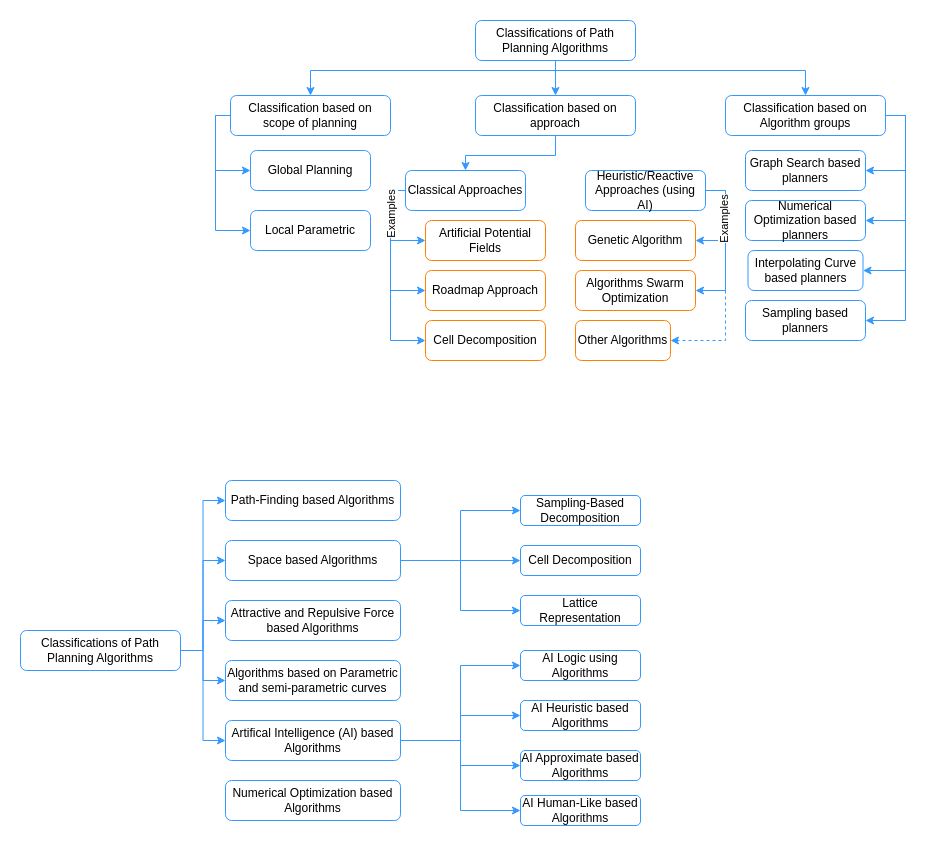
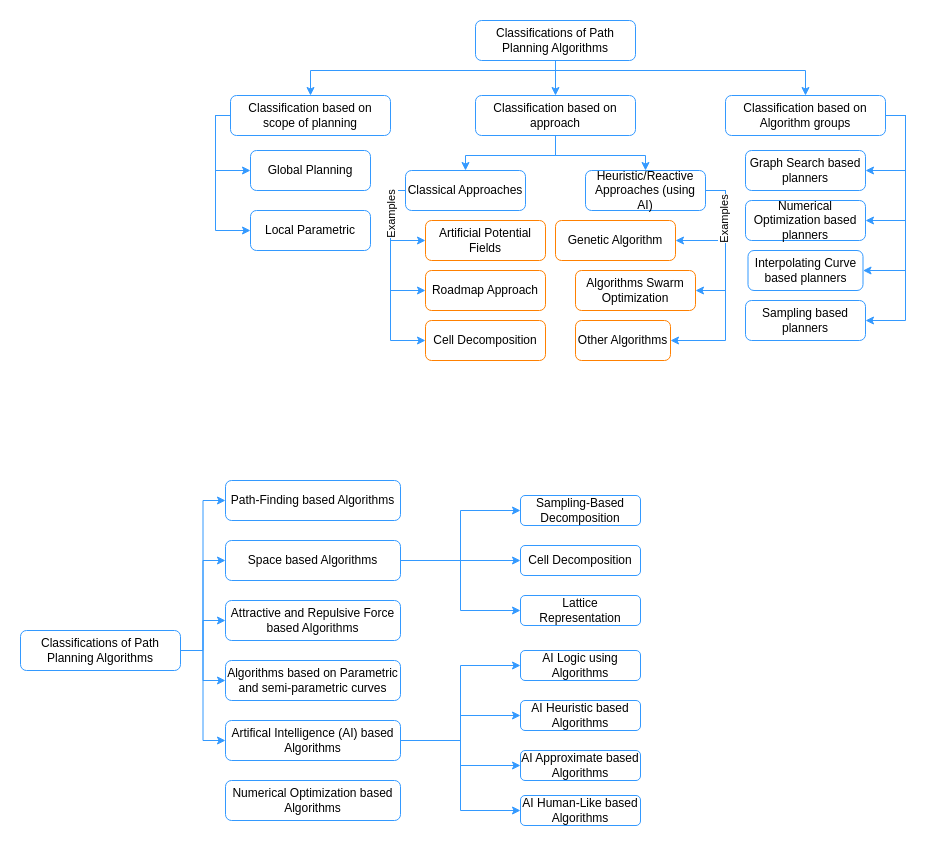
edge "Classification based on approach" -> "Heuristic/Reactive Approaches (using AI)": added
node "Genetic Algorithm": moved (636, 241) -> (616, 241)
edge "Heuristic/Reactive Approaches (using AI)" -> "Other Algorithms": style dashed -> solid
